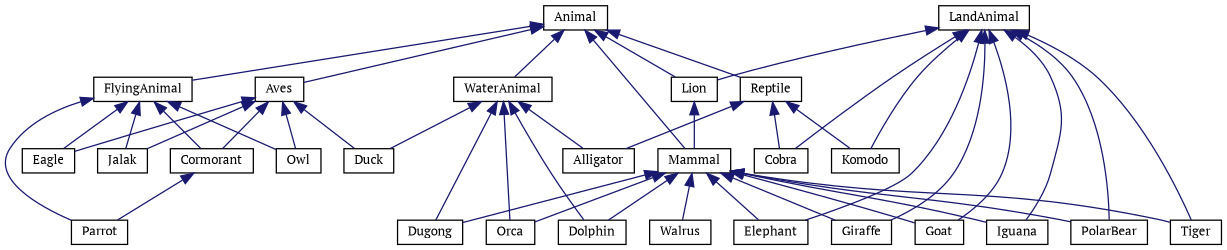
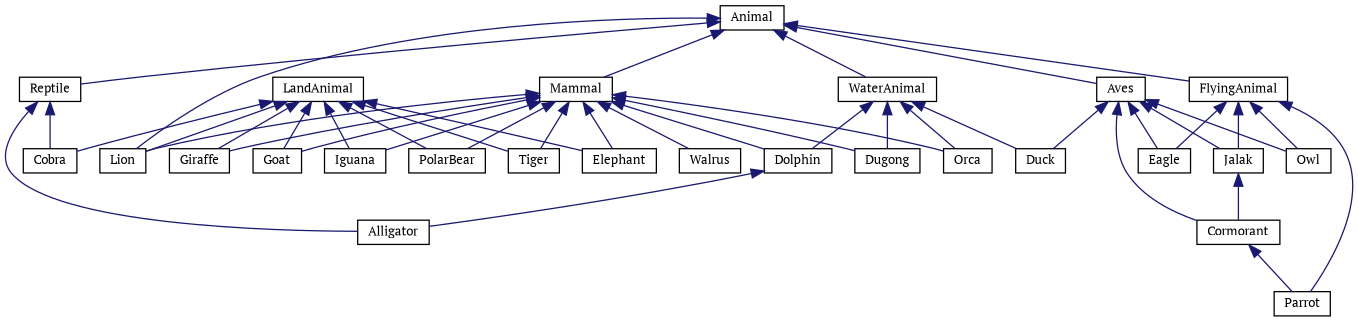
edge "Alligator" -> "WaterAnimal": now "Alligator" -> "Dolphin"
edge "Mammal" -> "Lion": reversed
edge "Cormorant" -> "FlyingAnimal": now "Cormorant" -> "Jalak"
node "Komodo": removed
